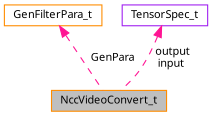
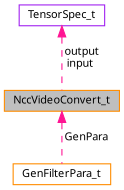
edge "NccVideoConvert_t" -> "GenFilterPara_t": reversed
